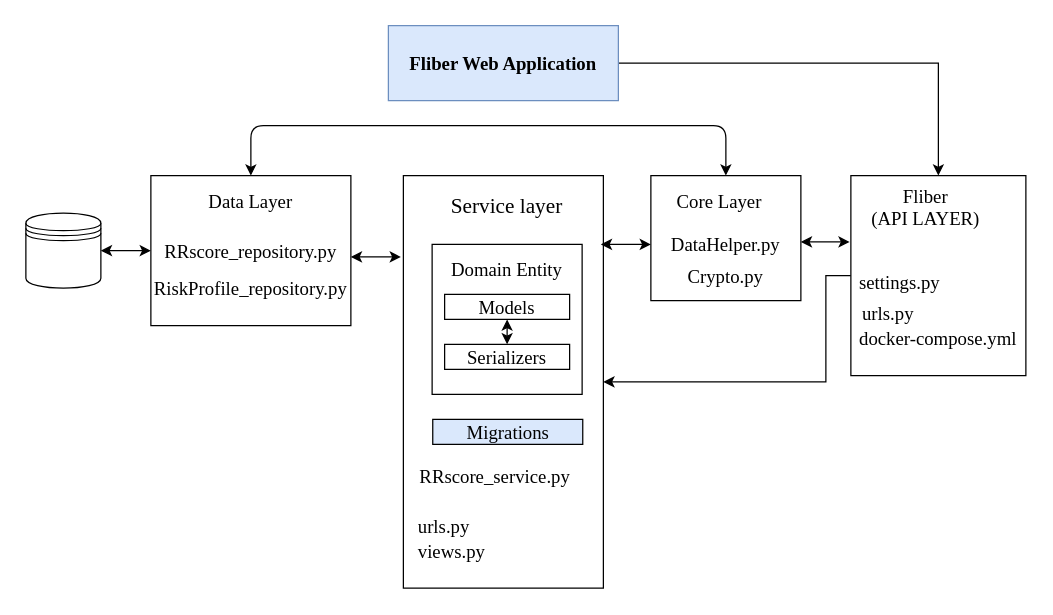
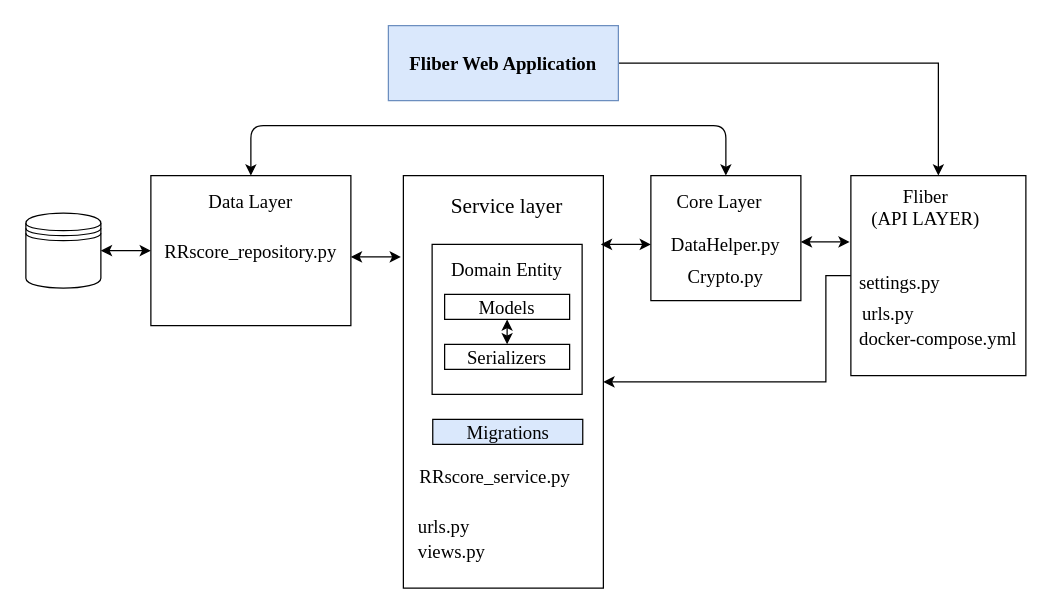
node "RiskProfile_repository.py": removed
